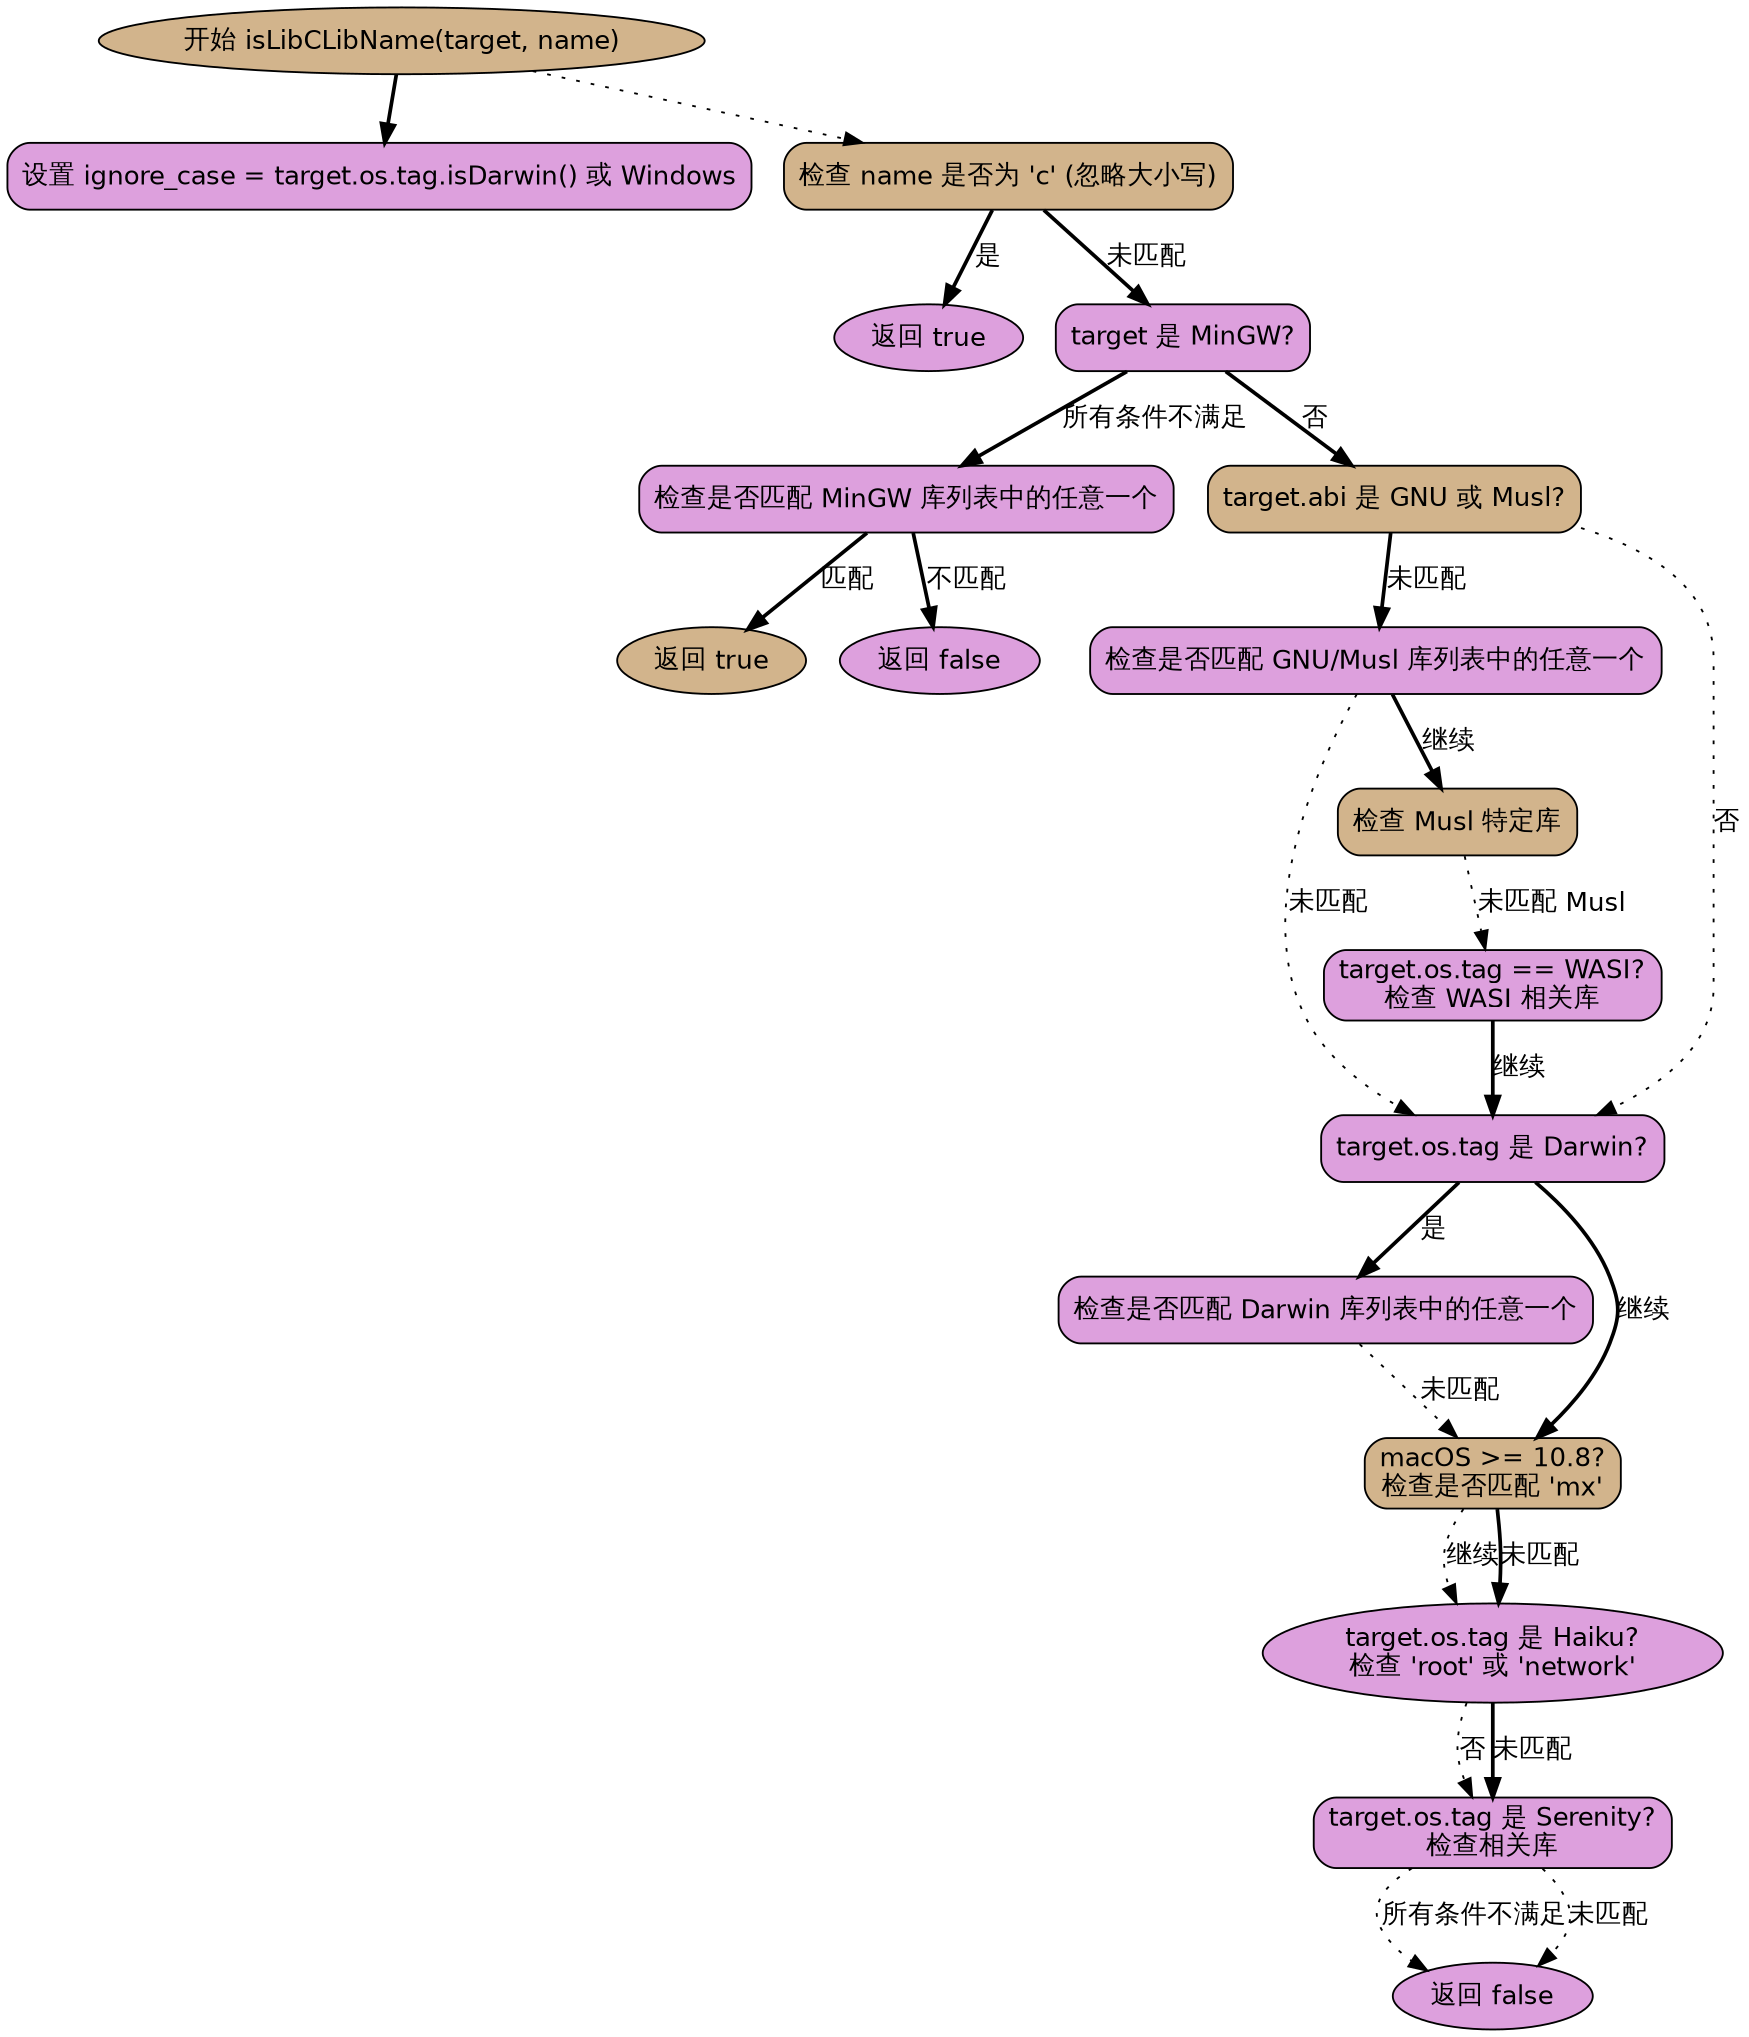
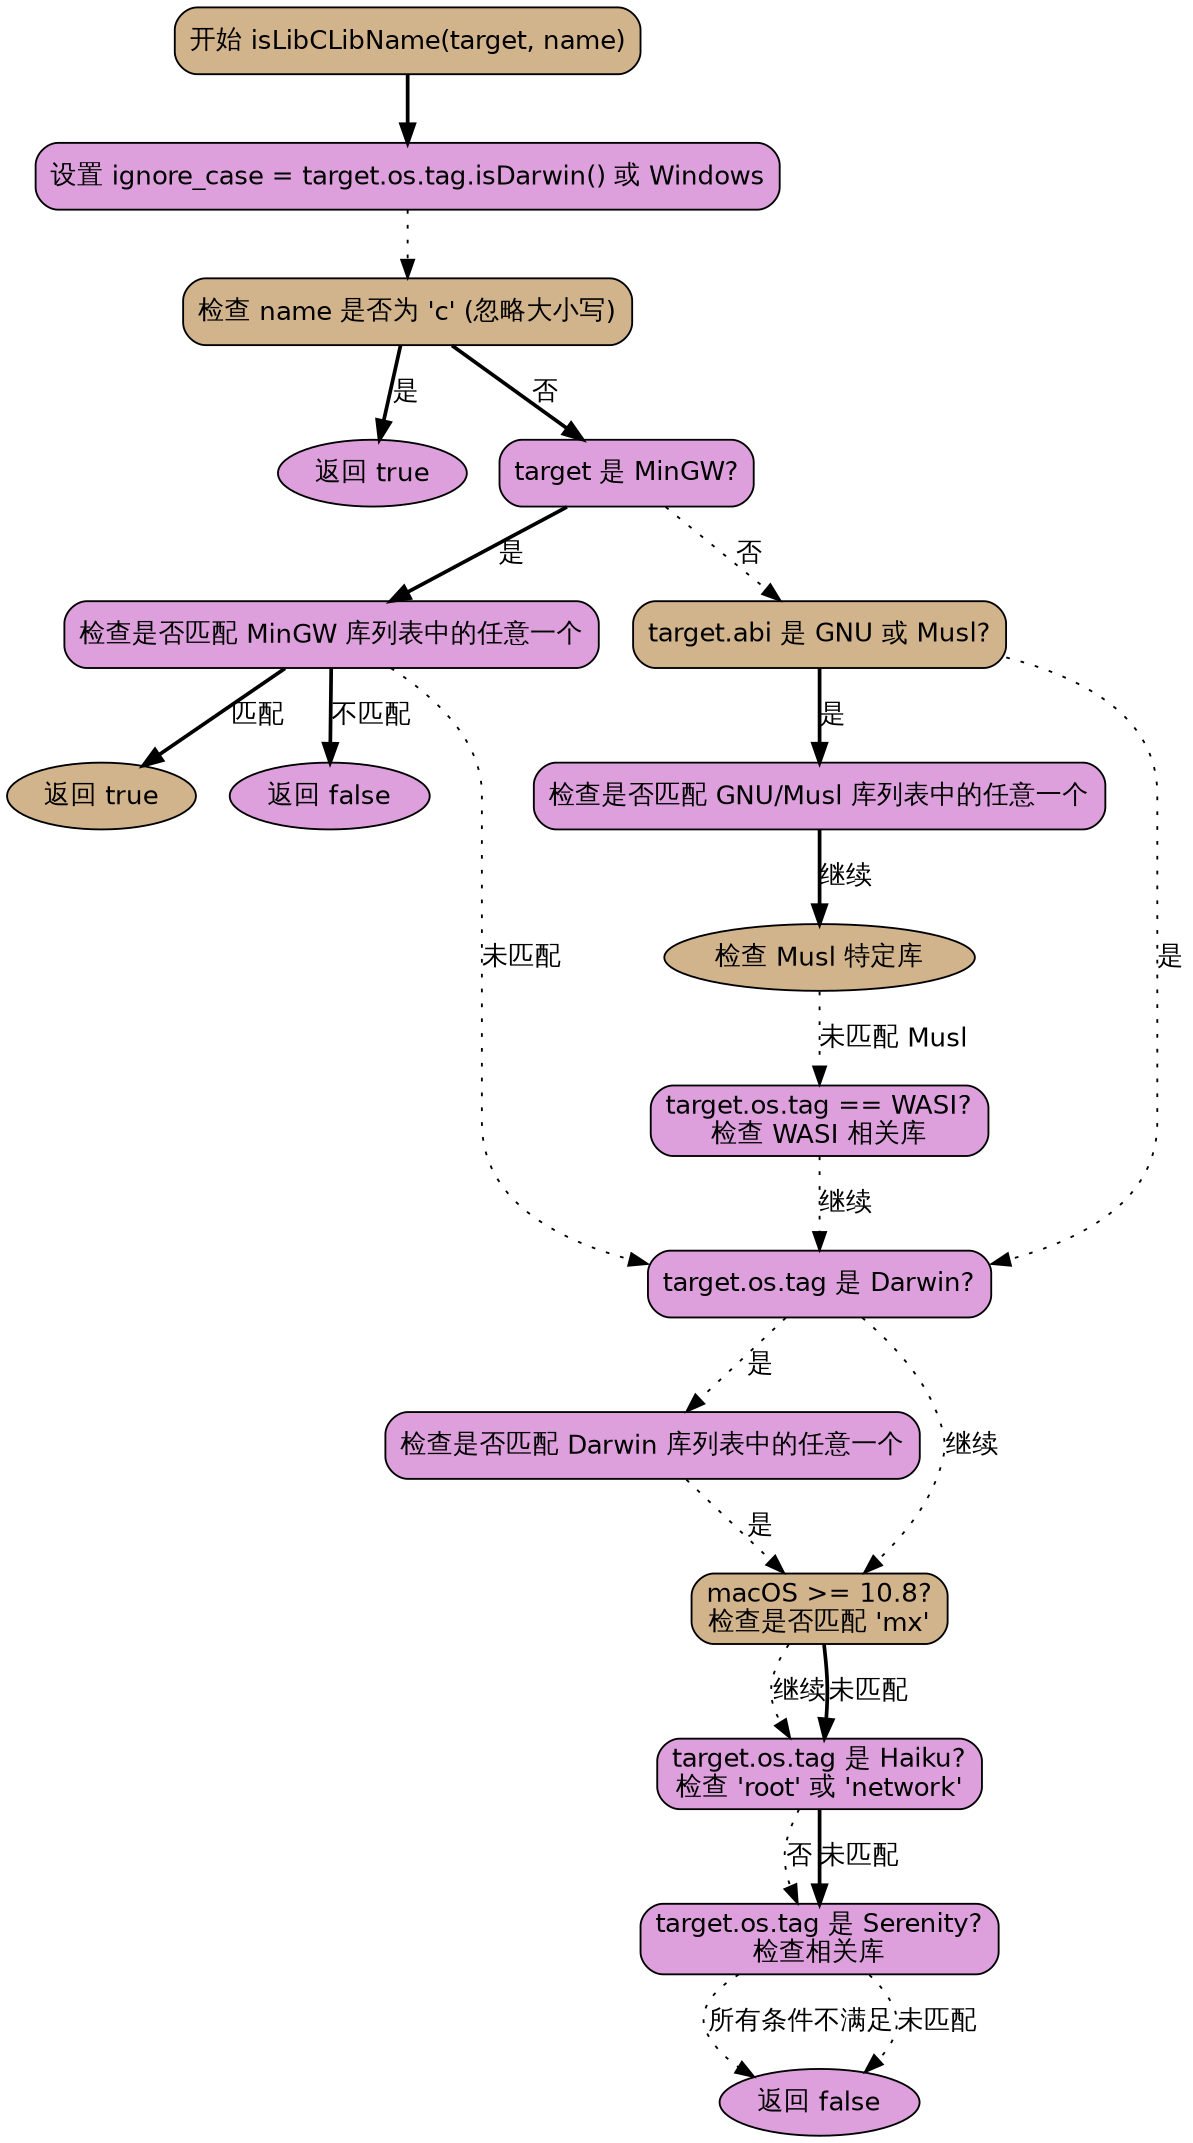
node "开始 isLibCLibName(target, name)": shape ellipse -> box
edge "开始 isLibCLibName(target, name)" -> "检查 name 是否为 'c' (忽略大小写)": now "设置 ignore_case = target.os.tag.isDarwin() 或 Windows" -> "检查 name 是否为 'c' (忽略大小写)"
edge "检查 name 是否为 'c' (忽略大小写)" -> "target 是 MinGW?": label "未匹配" -> "否"
edge "target 是 MinGW?" -> "target.abi 是 GNU 或 Musl?": style bold -> dotted
edge "target 是 MinGW?" -> "检查是否匹配 MinGW 库列表中的任意一个": label "所有条件不满足" -> "是"
edge "target.abi 是 GNU 或 Musl?" -> "检查是否匹配 GNU/Musl 库列表中的任意一个": label "未匹配" -> "是"
node "检查 Musl 特定库": shape box -> ellipse
edge "target.abi 是 GNU 或 Musl?" -> "target.os.tag 是 Darwin?": label "否" -> "是"
edge "检查是否匹配 GNU/Musl 库列表中的任意一个" -> "target.os.tag 是 Darwin?": now "检查是否匹配 MinGW 库列表中的任意一个" -> "target.os.tag 是 Darwin?"
edge "target.os.tag == WASI? 检查 WASI 相关库" -> "target.os.tag 是 Darwin?": style bold -> dotted
edge "target.os.tag 是 Darwin?" -> "检查是否匹配 Darwin 库列表中的任意一个": style bold -> dotted
edge "target.os.tag 是 Darwin?" -> "macOS >= 10.8? 检查是否匹配 'mx'": style bold -> dotted
edge "检查是否匹配 Darwin 库列表中的任意一个" -> "macOS >= 10.8? 检查是否匹配 'mx'": label "未匹配" -> "是"
node "target.os.tag 是 Haiku? 检查 'root' 或 'network'": shape ellipse -> box
